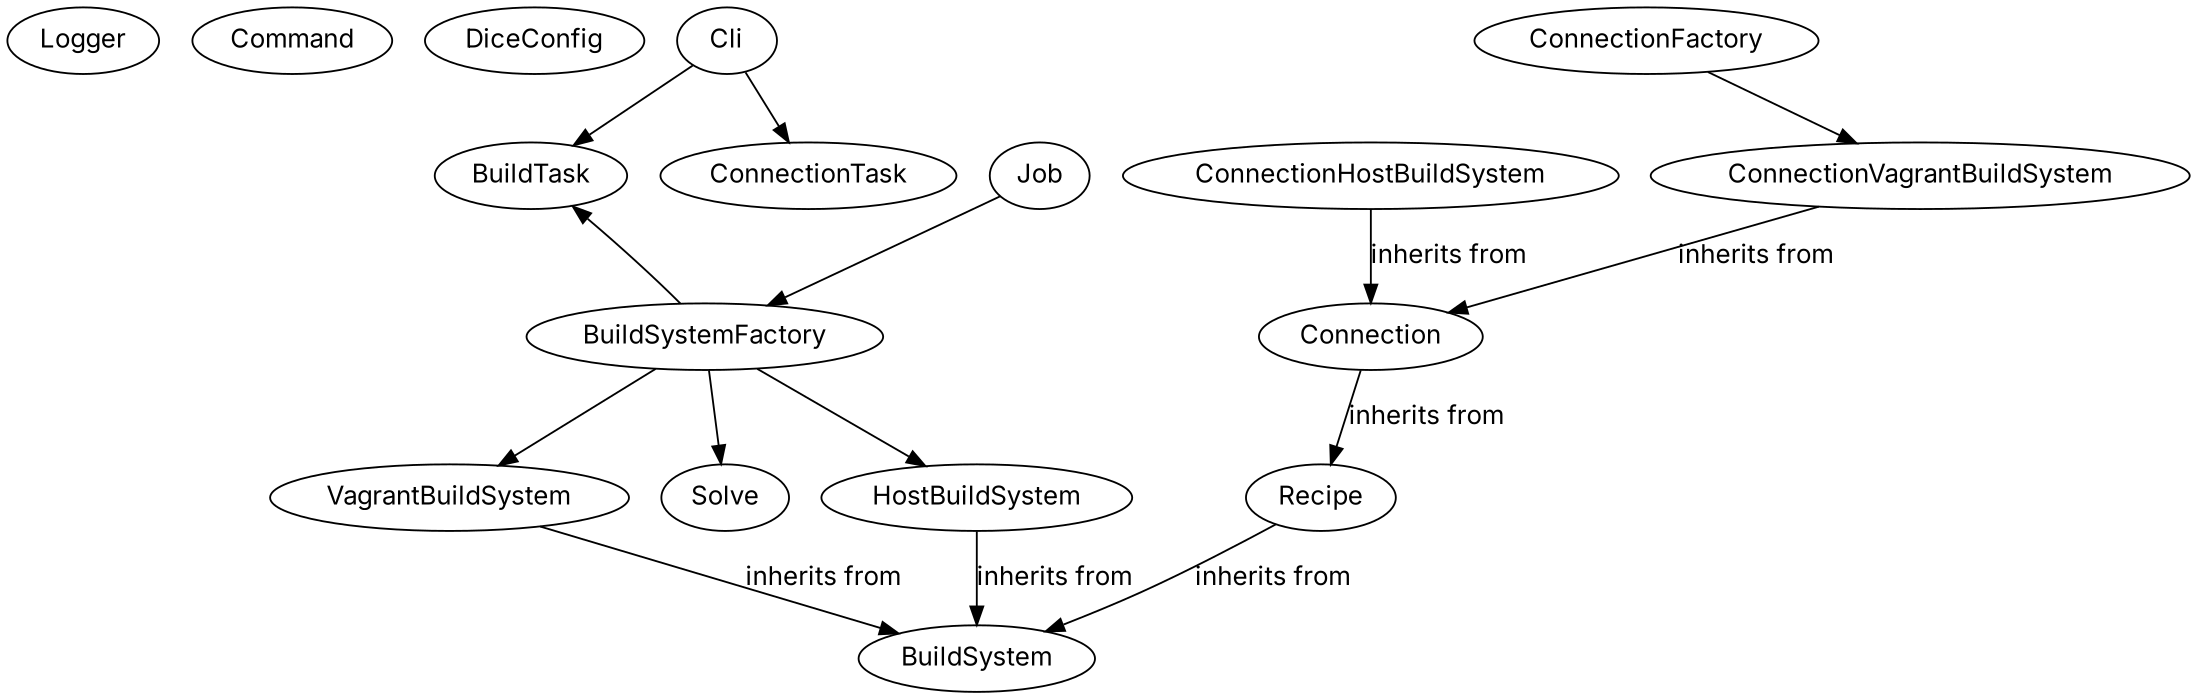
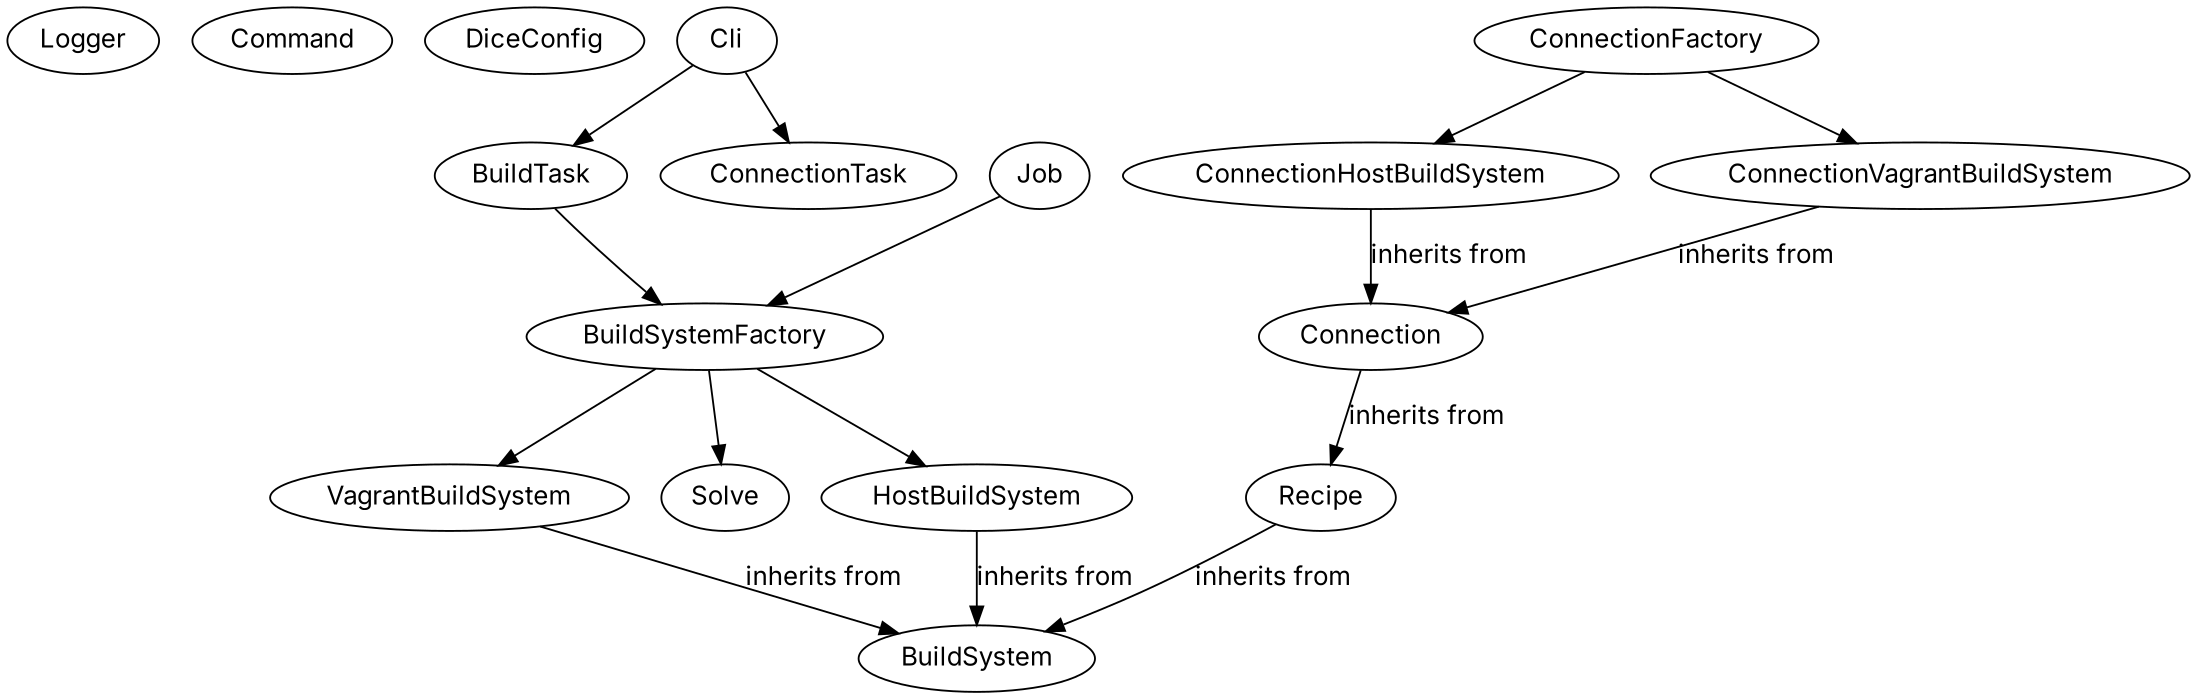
edge "ConnectionFactory" -> "ConnectionHostBuildSystem": added
edge "BuildSystemFactory" -> "BuildTask": reversed
